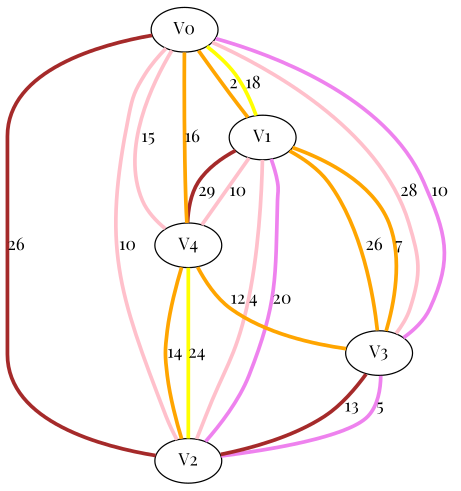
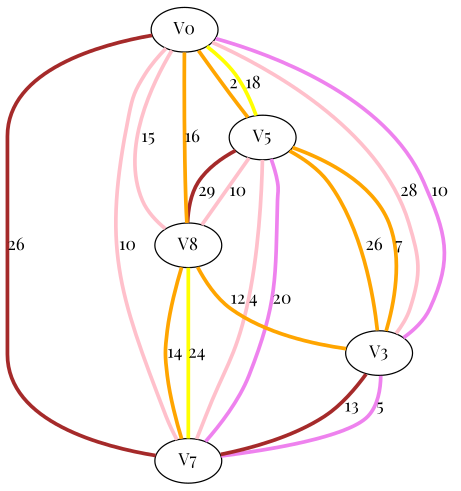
node "V1": label "V1" -> "V5"
node "V4": label "V4" -> "V8"
node "V2": label "V2" -> "V7"
